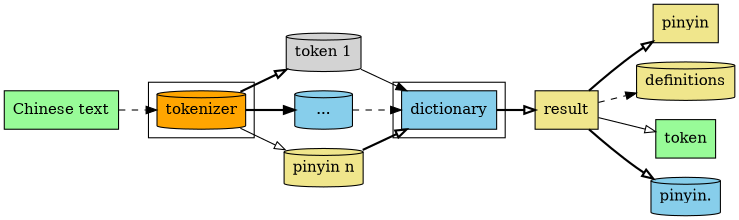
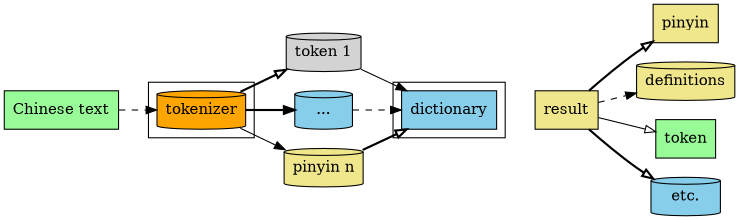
edge "dictionary" -> "result": removed
edge "tokenizer" -> "pinyin n": arrowhead onormal -> normal
node "pinyin.": label "pinyin." -> "etc."
